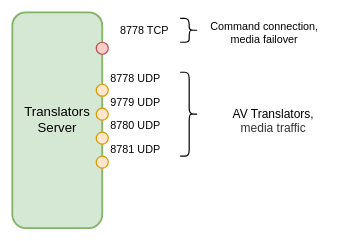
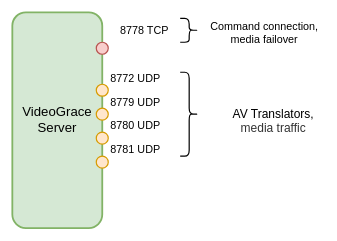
node "8778 UDP": label "8778 UDP" -> "8772 UDP"
node "9779 UDP": label "9779 UDP" -> "8779 UDP"
node "Translators Server": label "Translators Server" -> "VideoGrace Server"
